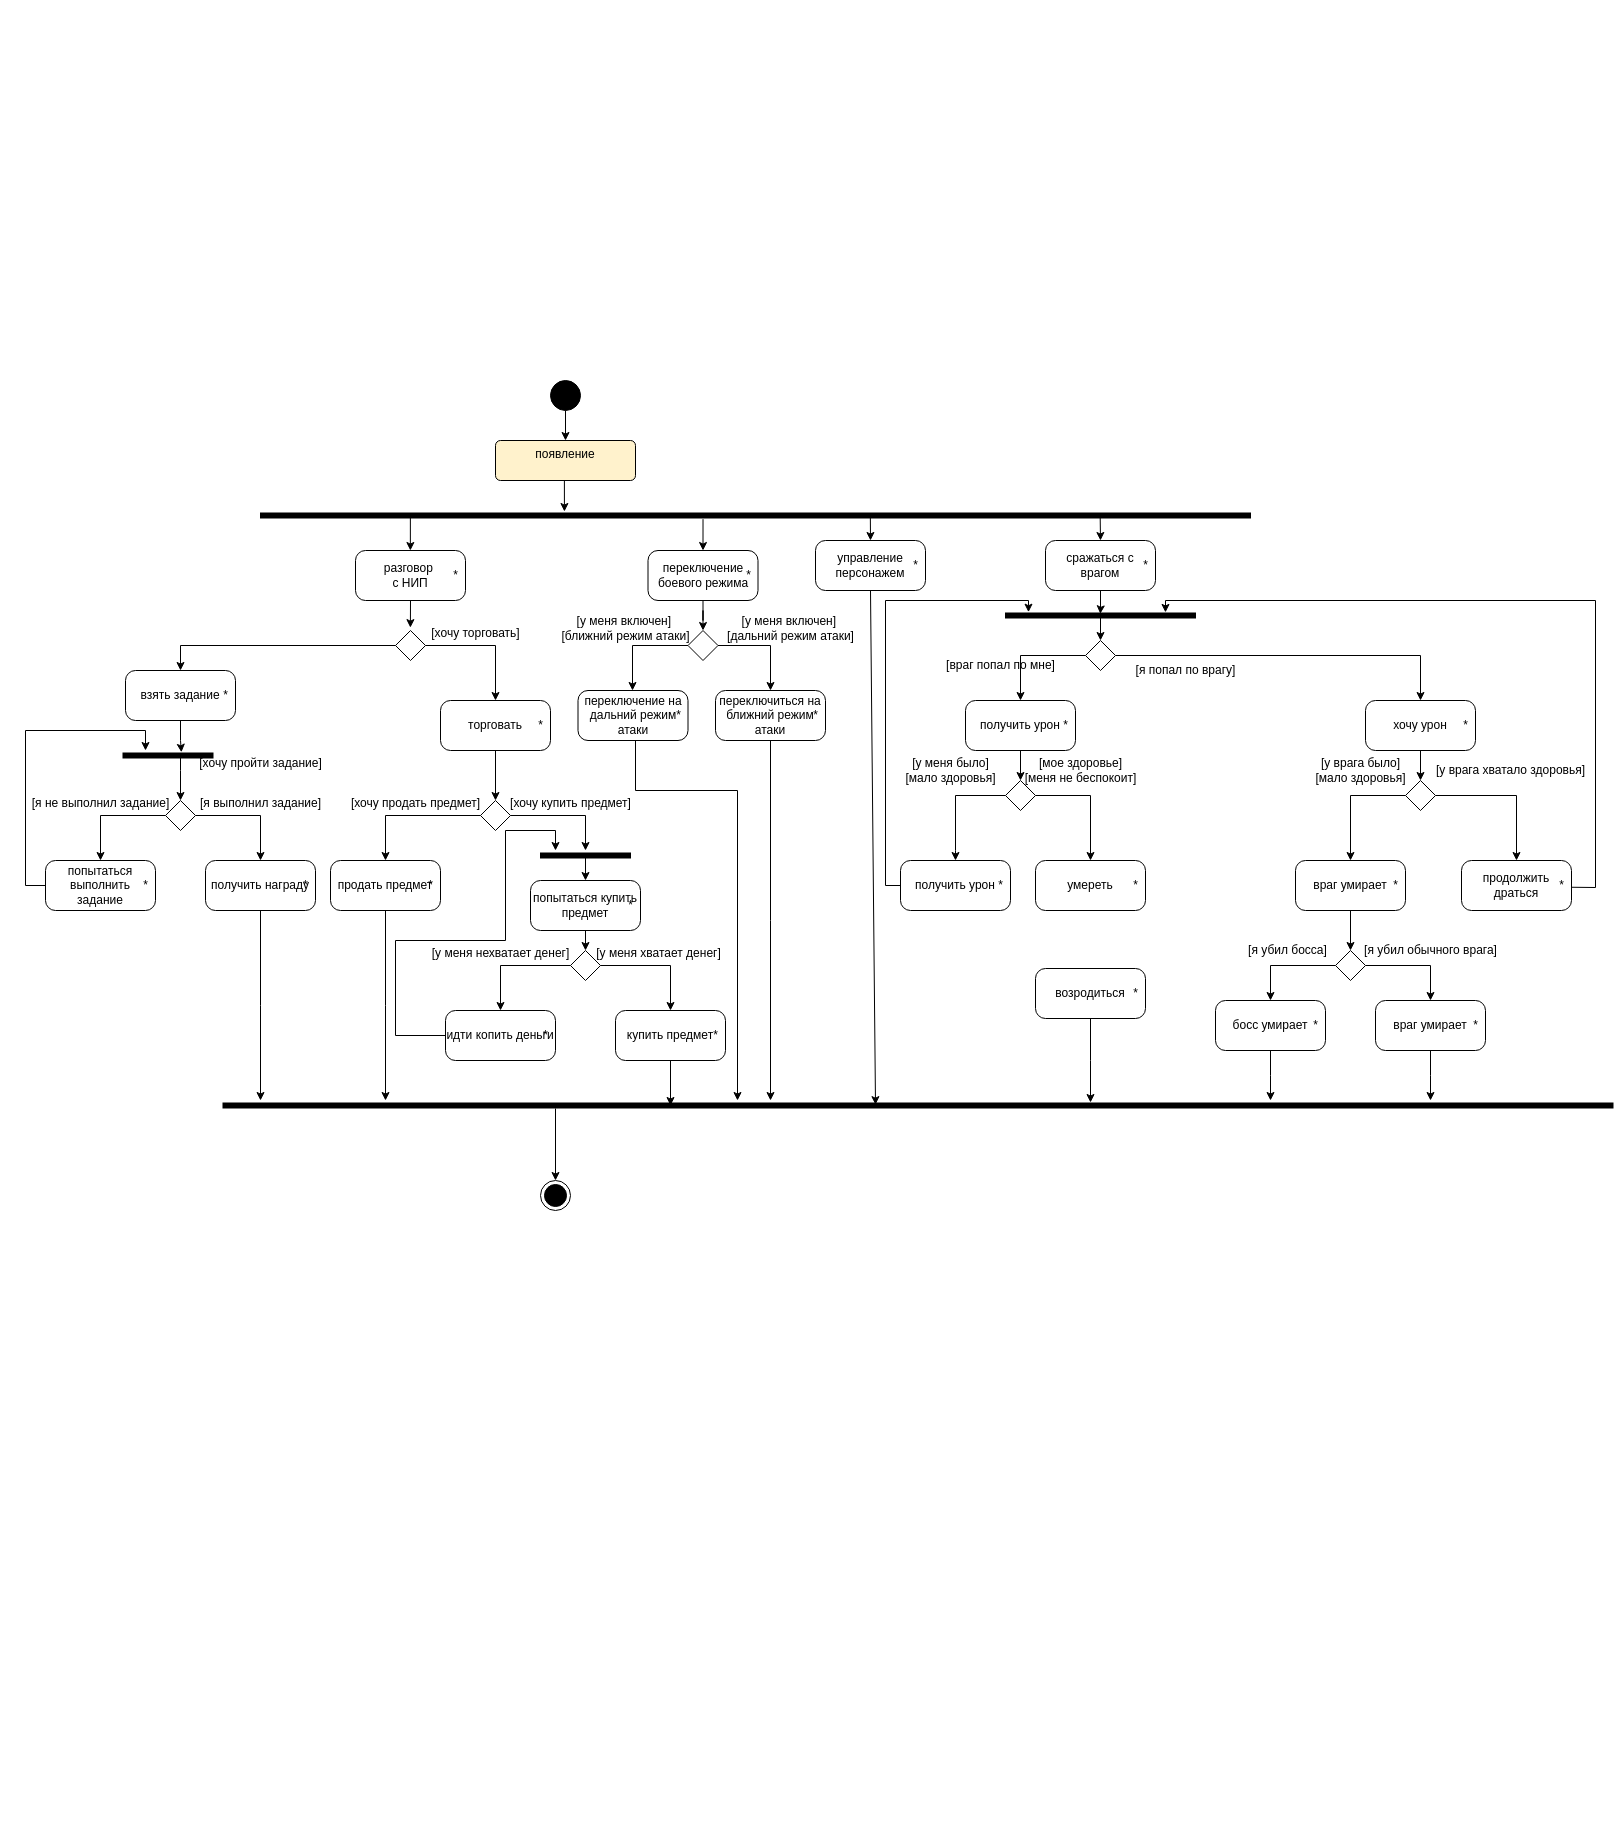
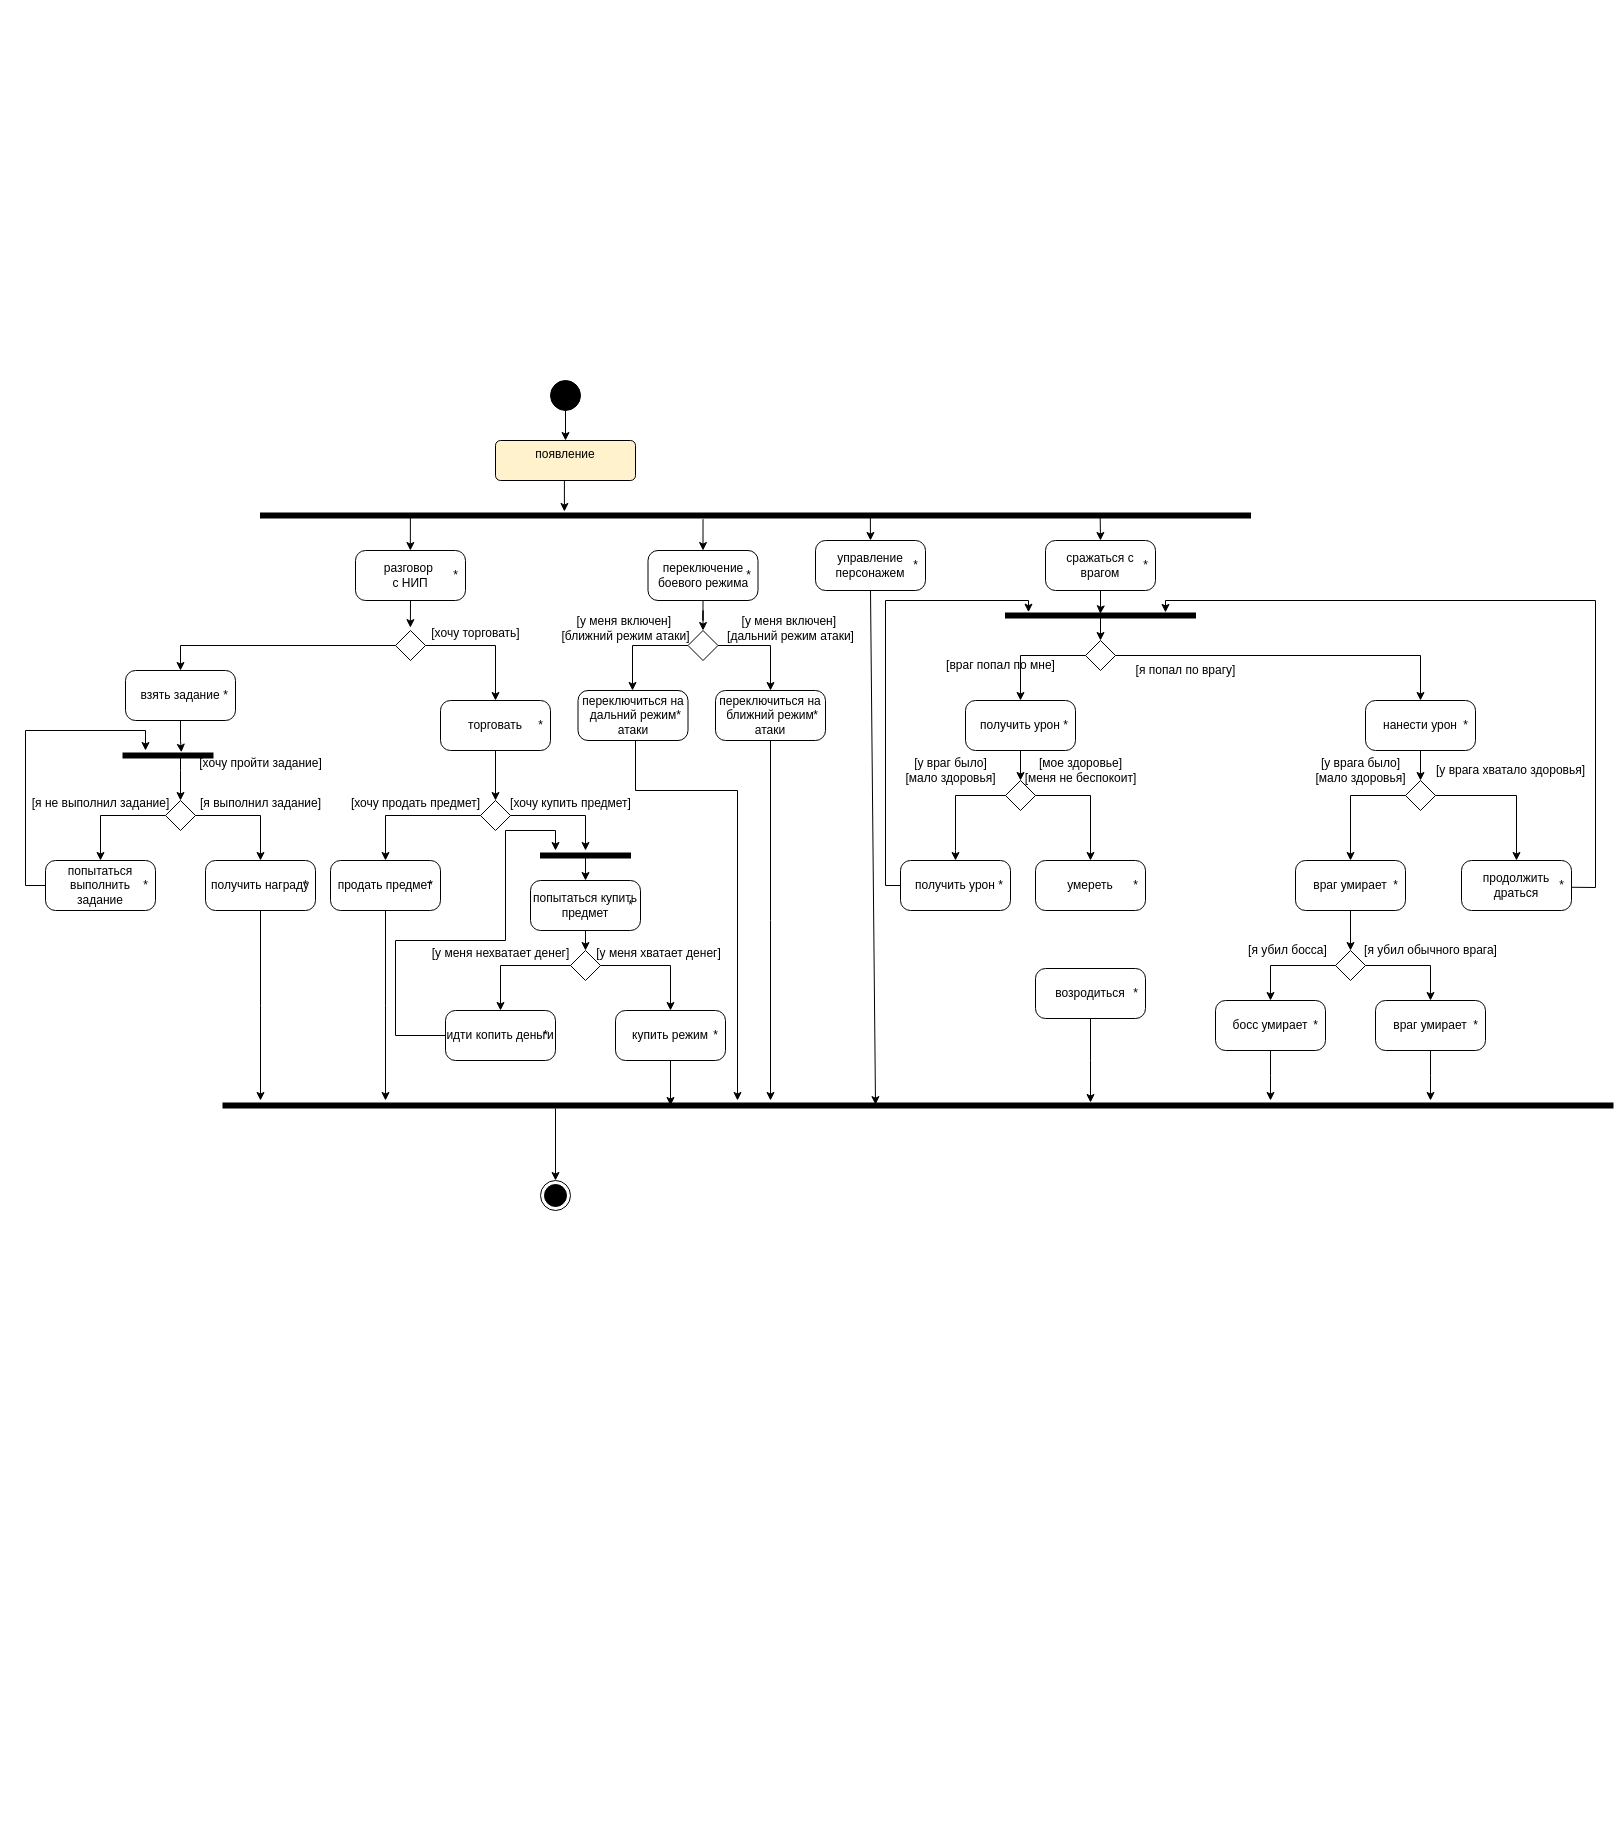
node "переключение на дальний режим атаки": label "переключение на дальний режим атаки" -> "переключиться на дальний режим атаки"
node "хочу урон": label "хочу урон" -> "нанести урон"
node "[у меня было] [мало здоровья]": label "[у меня было] [мало здоровья]" -> "[у враг было] [мало здоровья]"
node "купить предмет": label "купить предмет" -> "купить режим"
